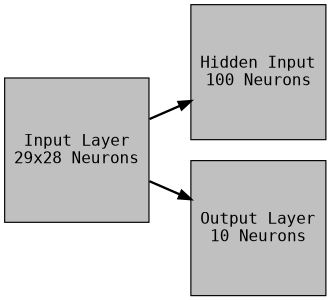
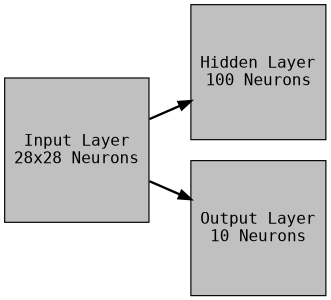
node "Hidden Input 100 Neurons": label "Hidden Input 100 Neurons" -> "Hidden Layer 100 Neurons"
node "Input Layer 29x28 Neurons": label "Input Layer 29x28 Neurons" -> "Input Layer 28x28 Neurons"
